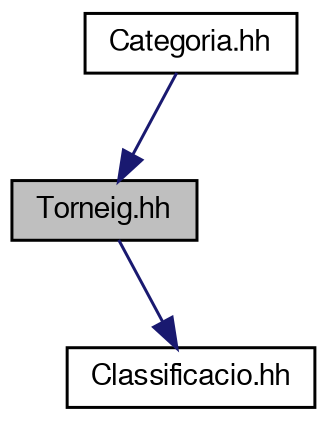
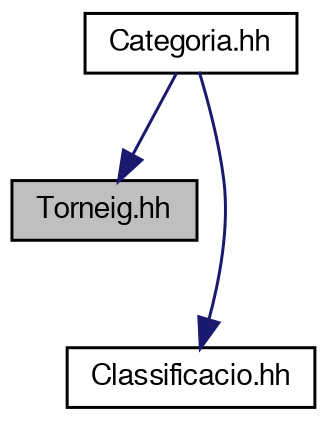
edge "Torneig.hh" -> "Classificacio.hh": now "Categoria.hh" -> "Classificacio.hh"
